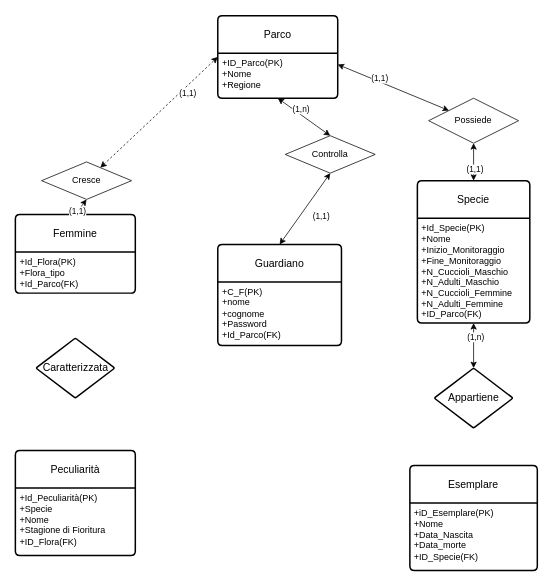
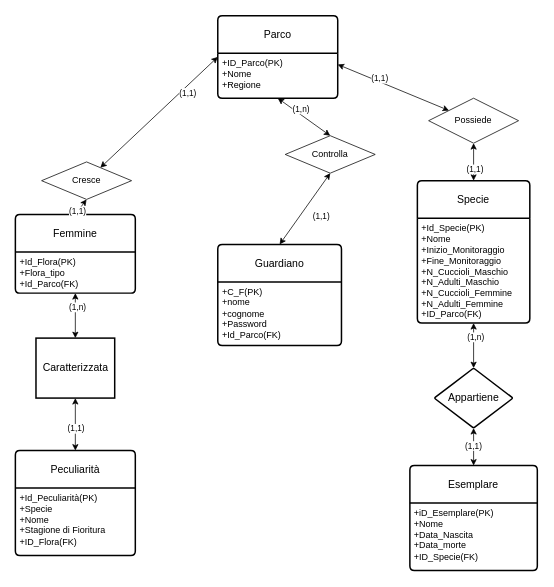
edge "Parco" -- "Cresce": style dashed -> solid
edge "+Id_Flora(PK) +Flora_tipo +Id_Parco(FK)" -- "Caratterizzata": added, label "(1,n)"
node "Caratterizzata": shape diamond -> rectangle
edge "Caratterizzata" -- "Peculiarità": added, label "(1,1)"
edge "Appartiene" -- "Esemplare": added, label "(1,1)"
